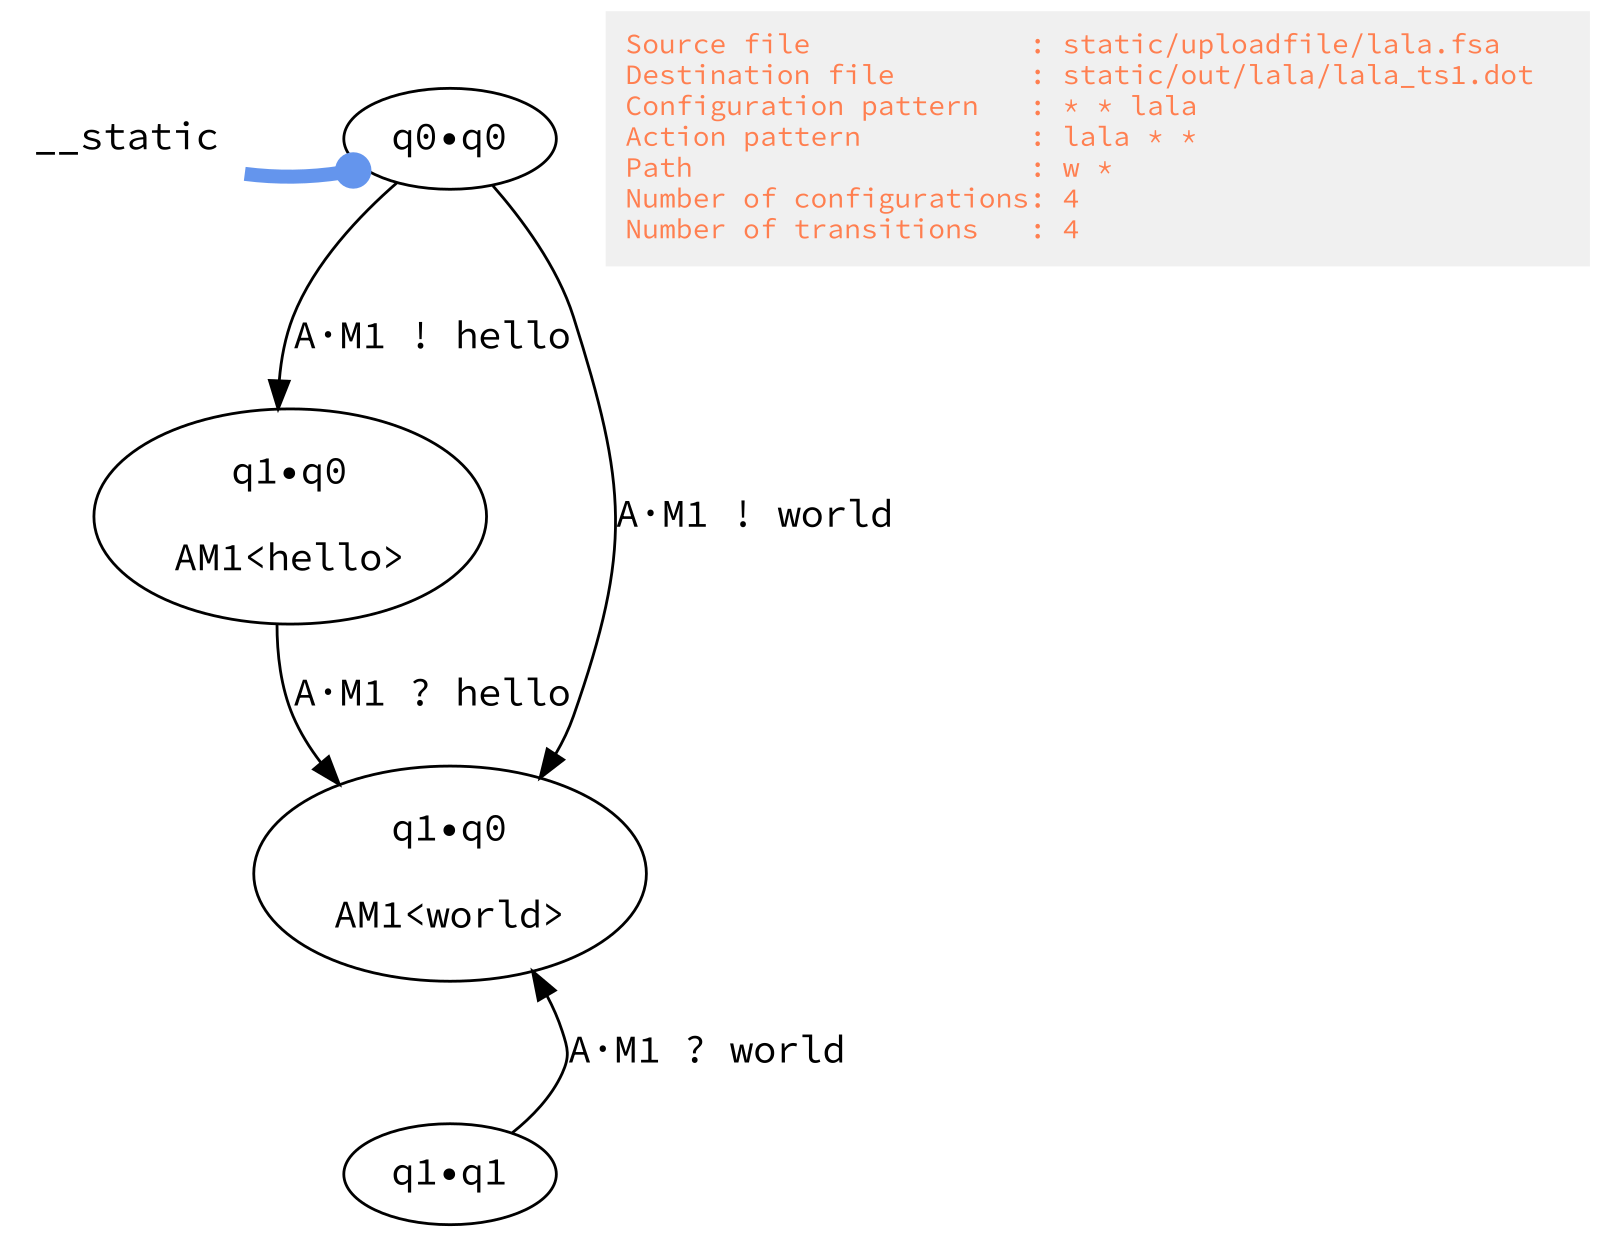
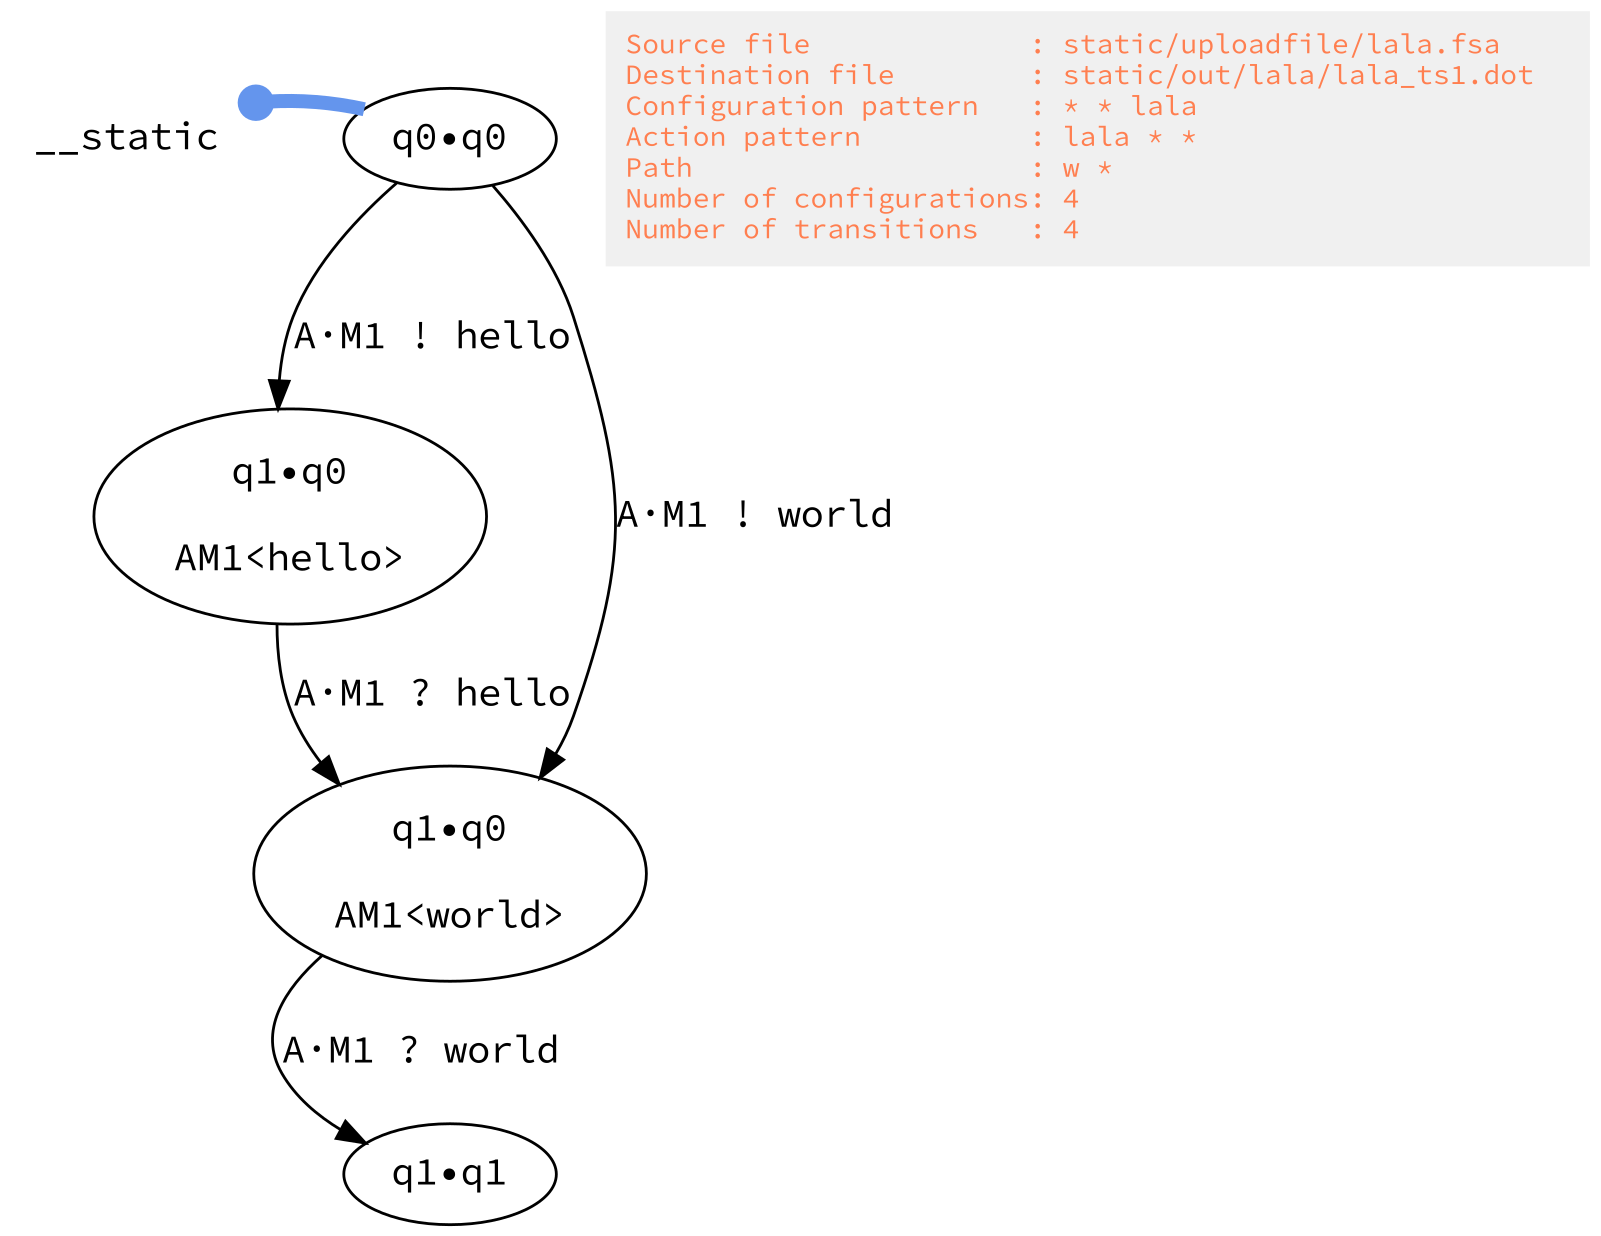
edge "__static" -> "q0•q0": reversed
edge "q1•q1" -> "q1•q0 AM1<world>": reversed
